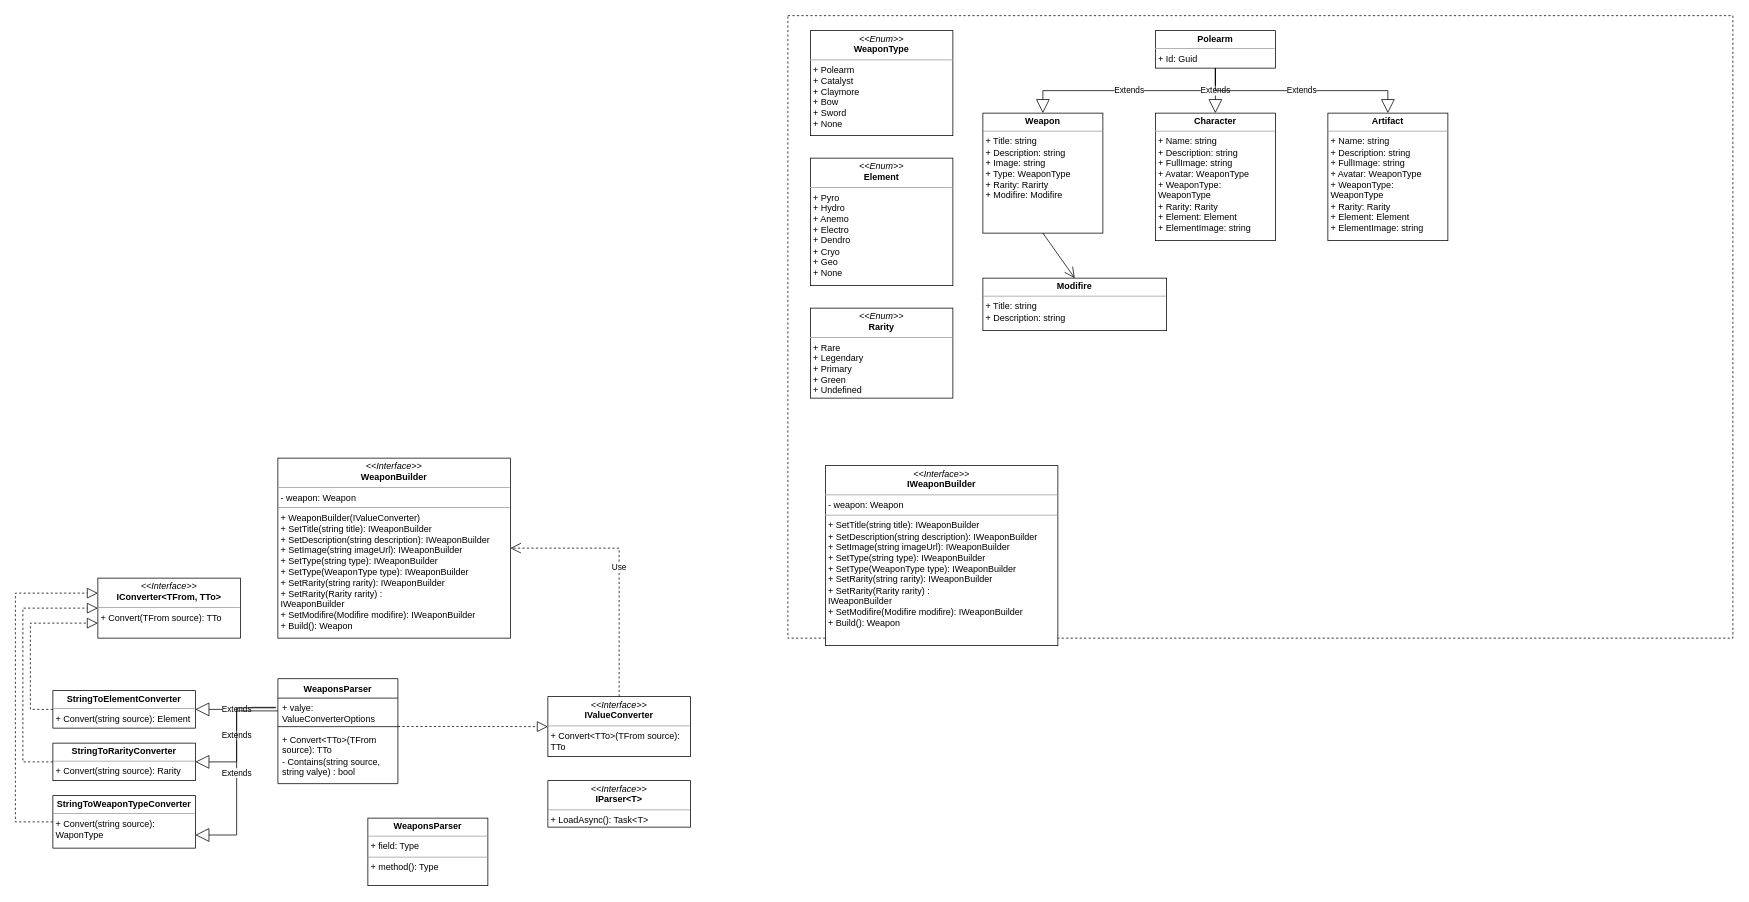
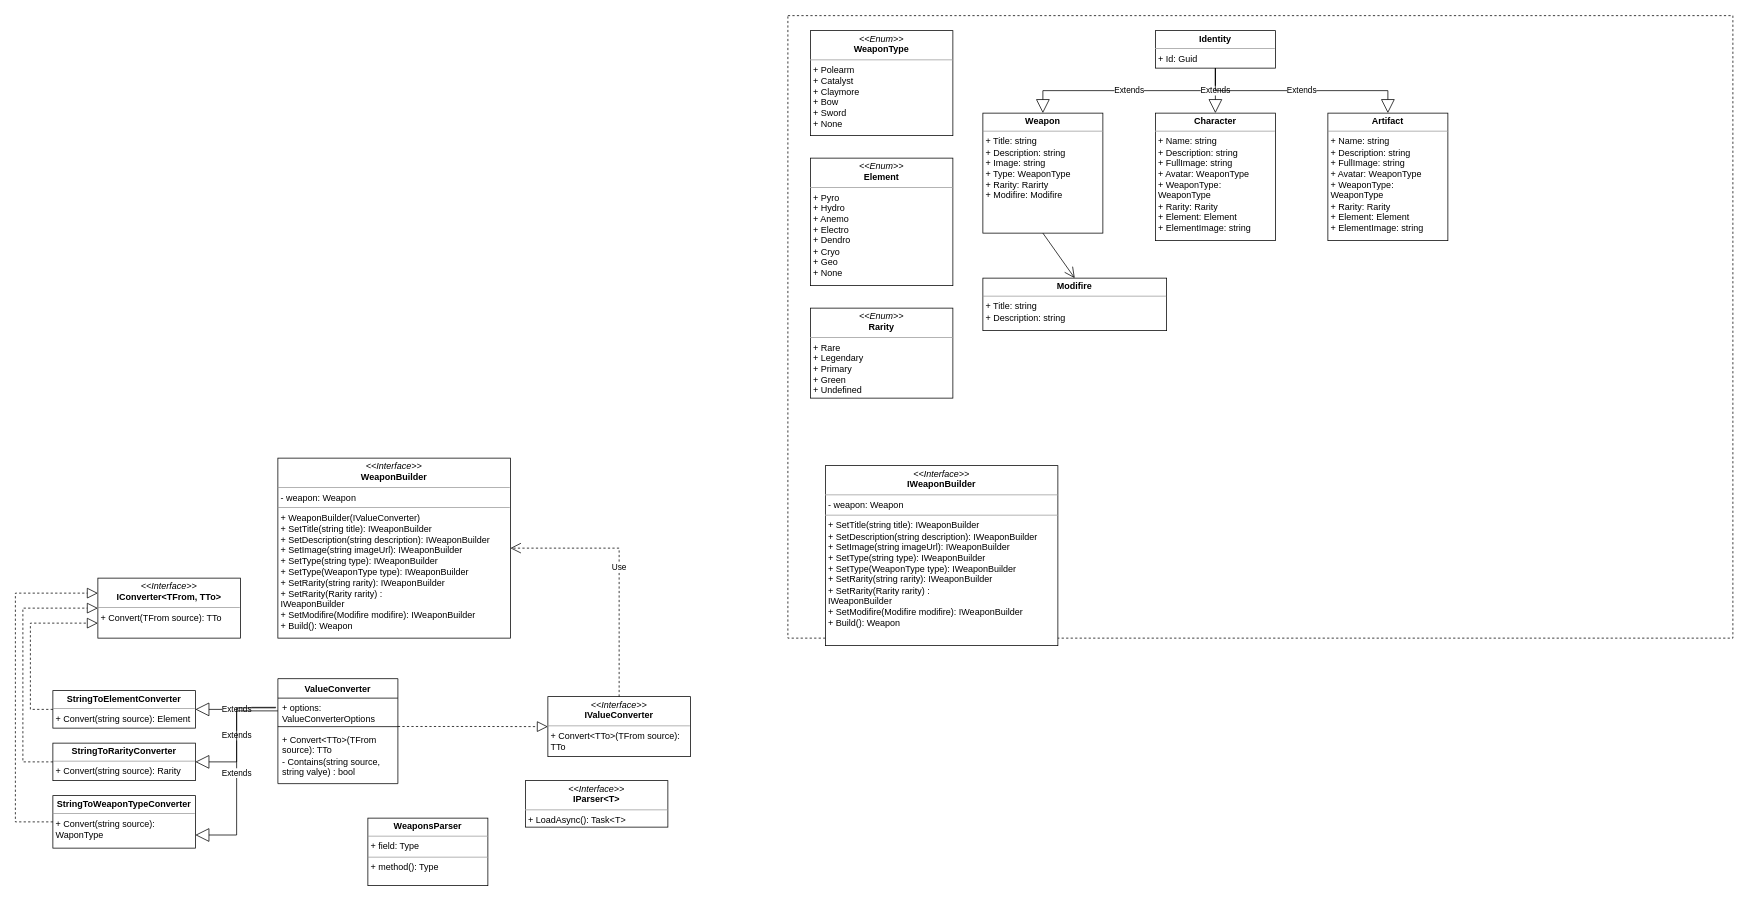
node "Polearm + Id: Guid": label "Polearm + Id: Guid" -> "Identity + Id: Guid"
node "WeaponsParser": label "WeaponsParser" -> "ValueConverter"
node "+ valye: ValueConverterOptions": label "+ valye: ValueConverterOptions" -> "+ options: ValueConverterOptions"
node "<<Interface>> IParser<T> + LoadAsync(): Task<T>": moved (619, 804) -> (597, 804)
